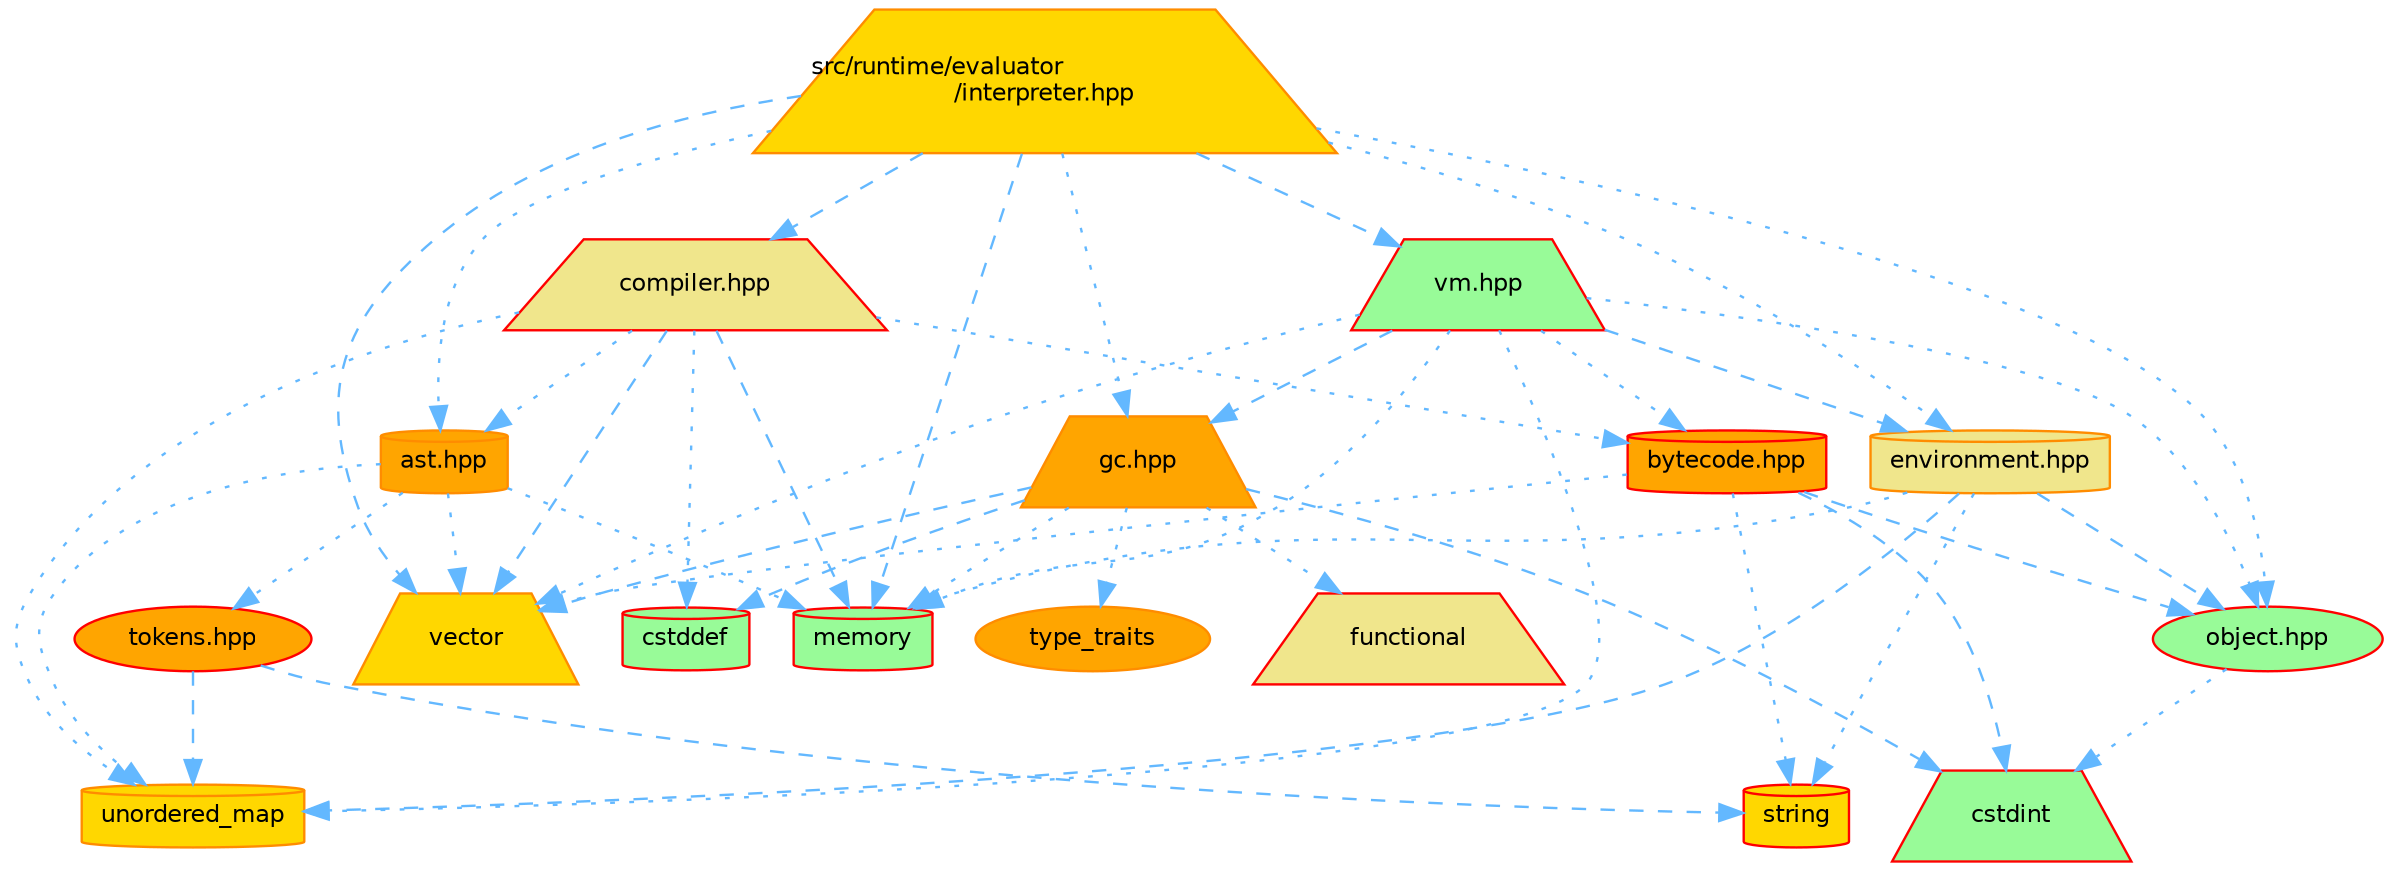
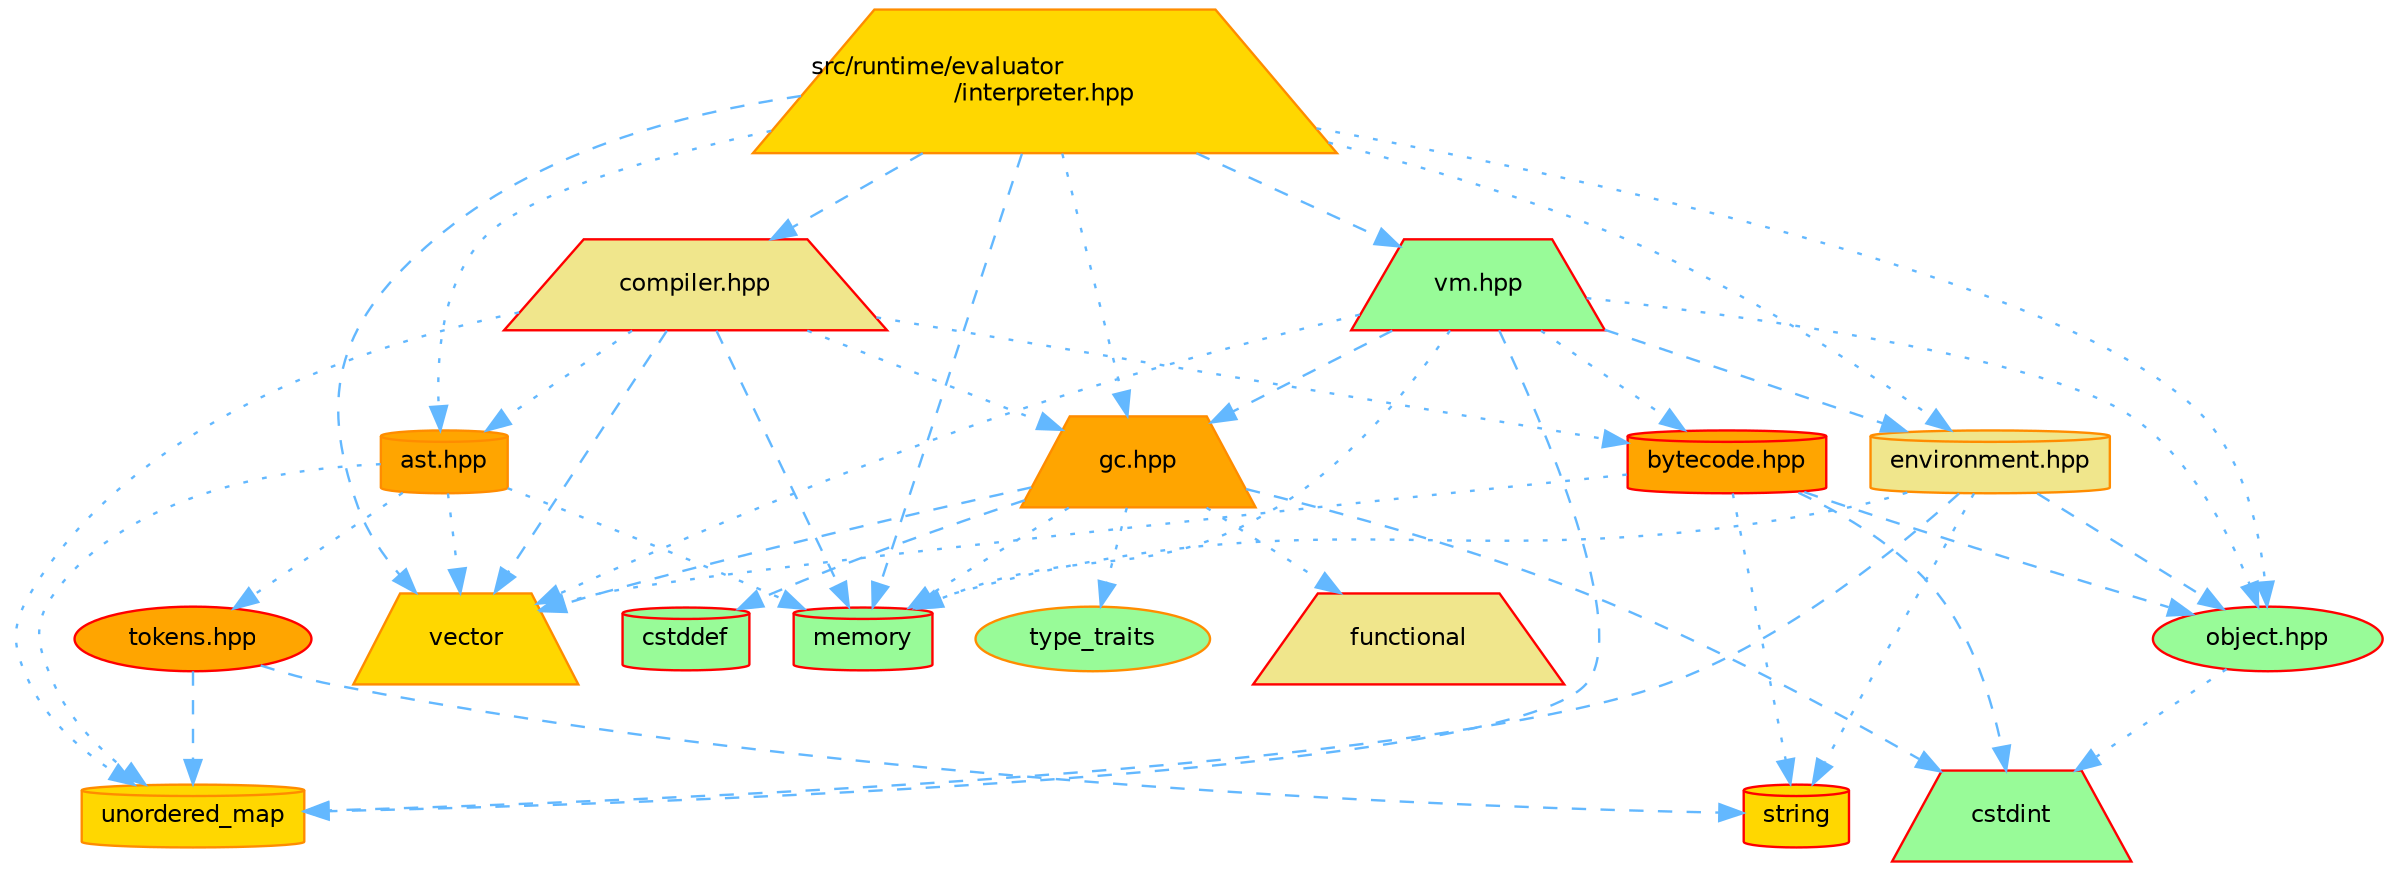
edge "compiler.hpp" -> "cstddef": now "compiler.hpp" -> "gc.hpp"
node "type_traits": fillcolor orange -> palegreen
edge "vm.hpp" -> "unordered_map": style dotted -> dashed
